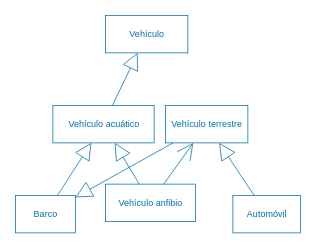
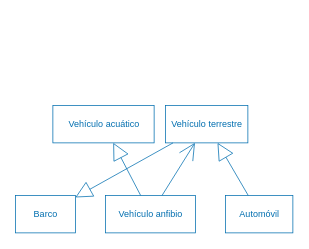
node "Vehículo": removed
edge "Vehículo acuático" -> "Vehículo": removed
edge "Barco" -> "Vehículo acuático": removed
node "Vehículo anfibio": moved (150, 203) -> (150, 214)
node "Automóvil": moved (267, 214) -> (259, 214)
